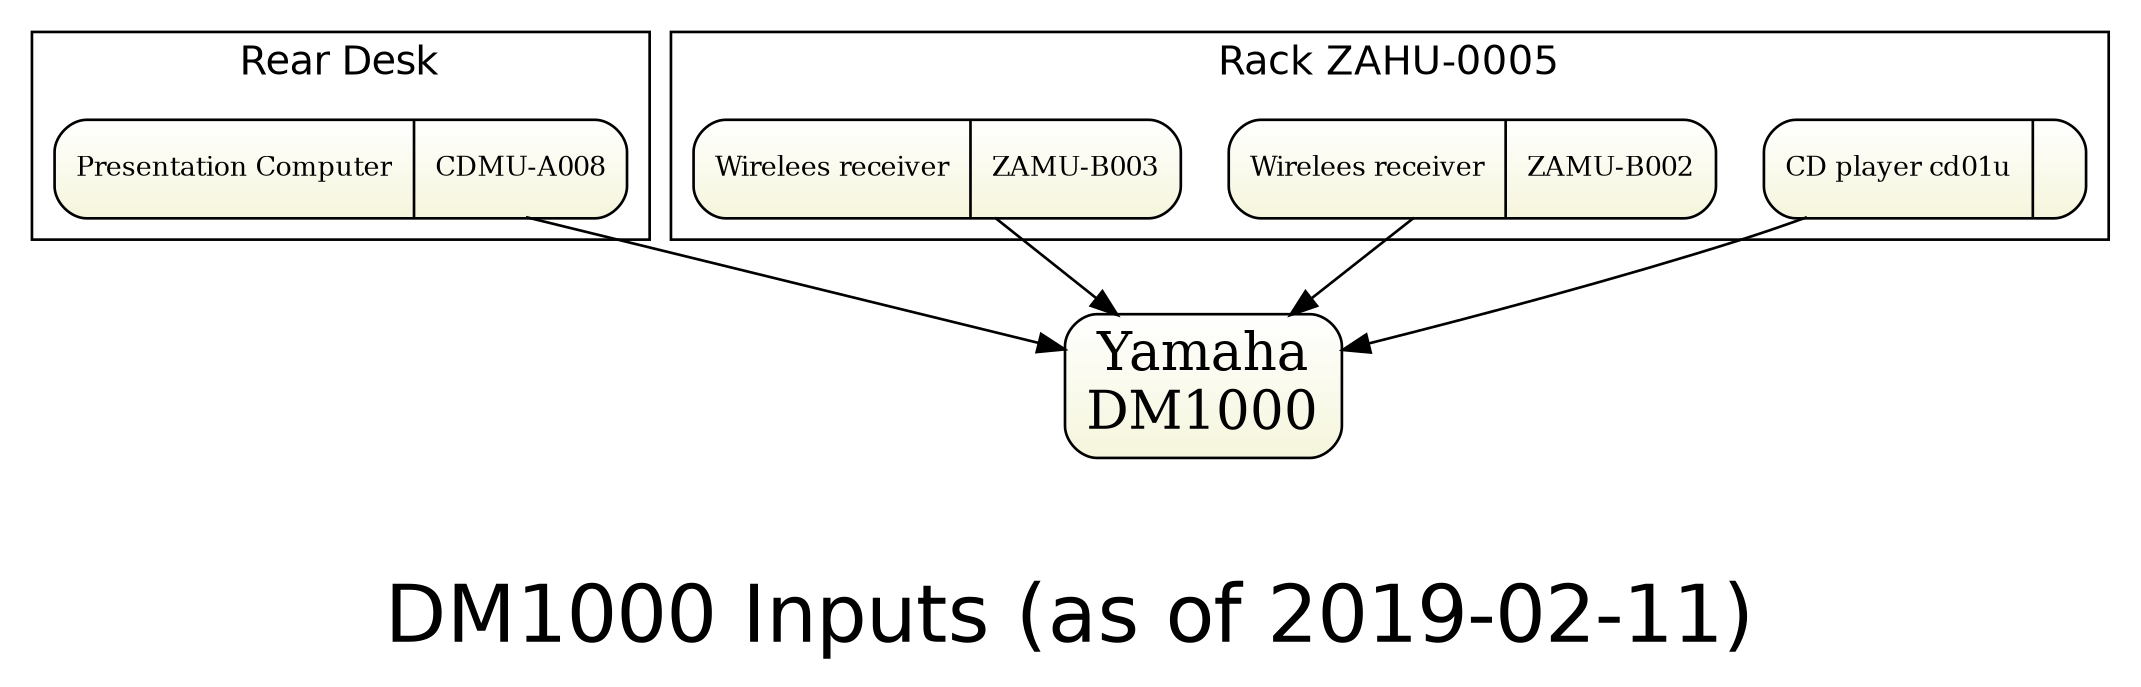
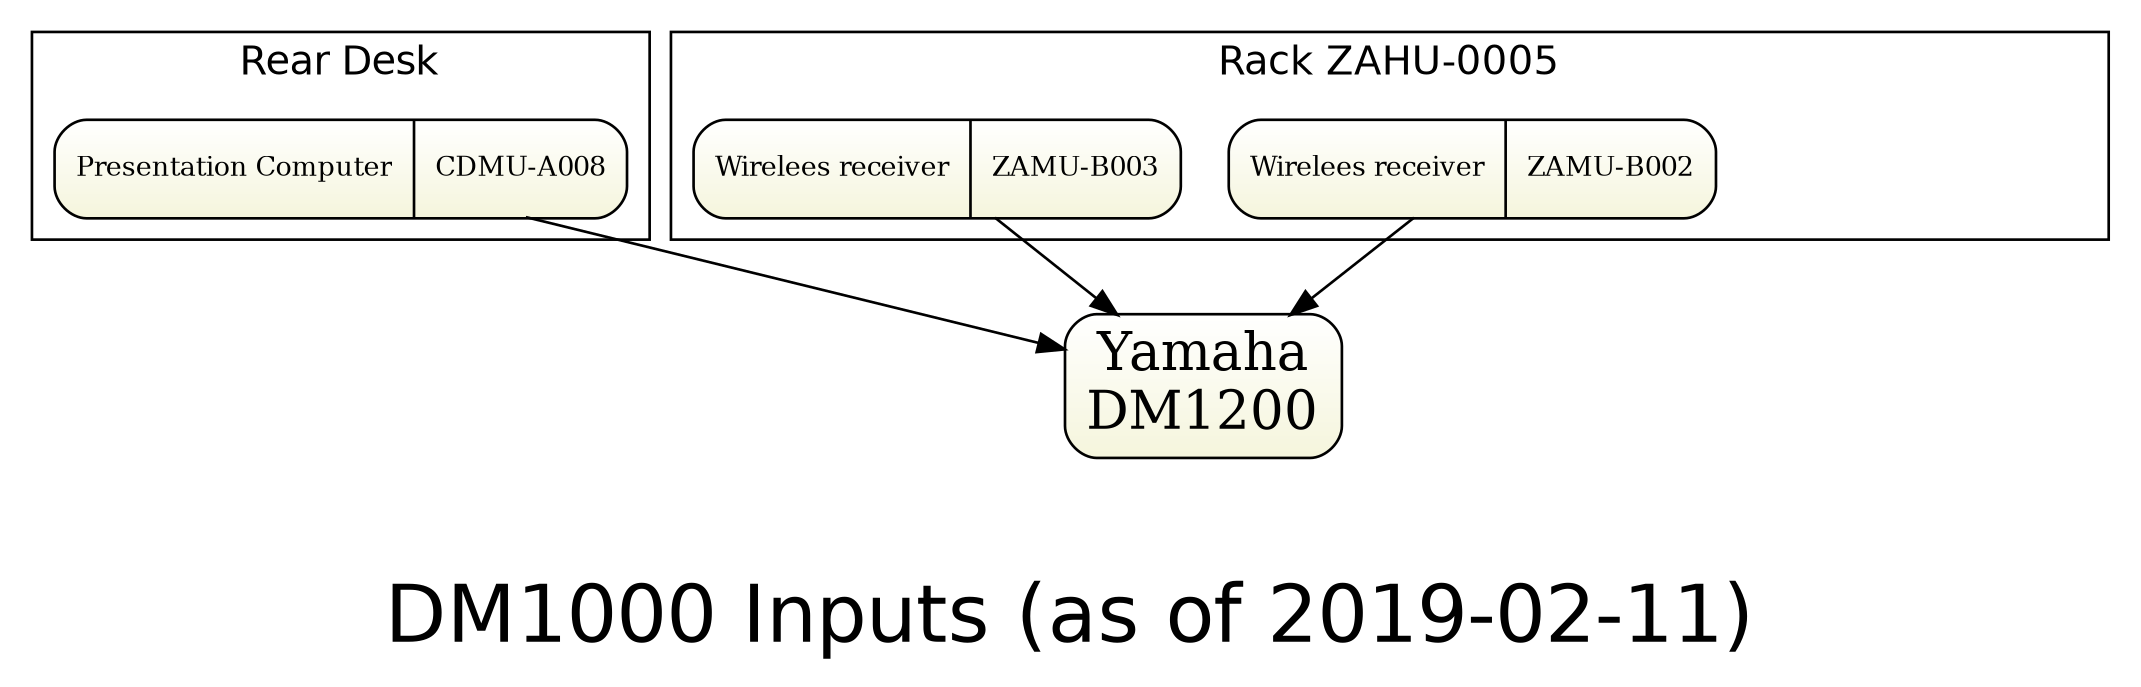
node "CD player cd01u": removed
node "Yamaha DM1000": label "Yamaha DM1000" -> "Yamaha DM1200"
